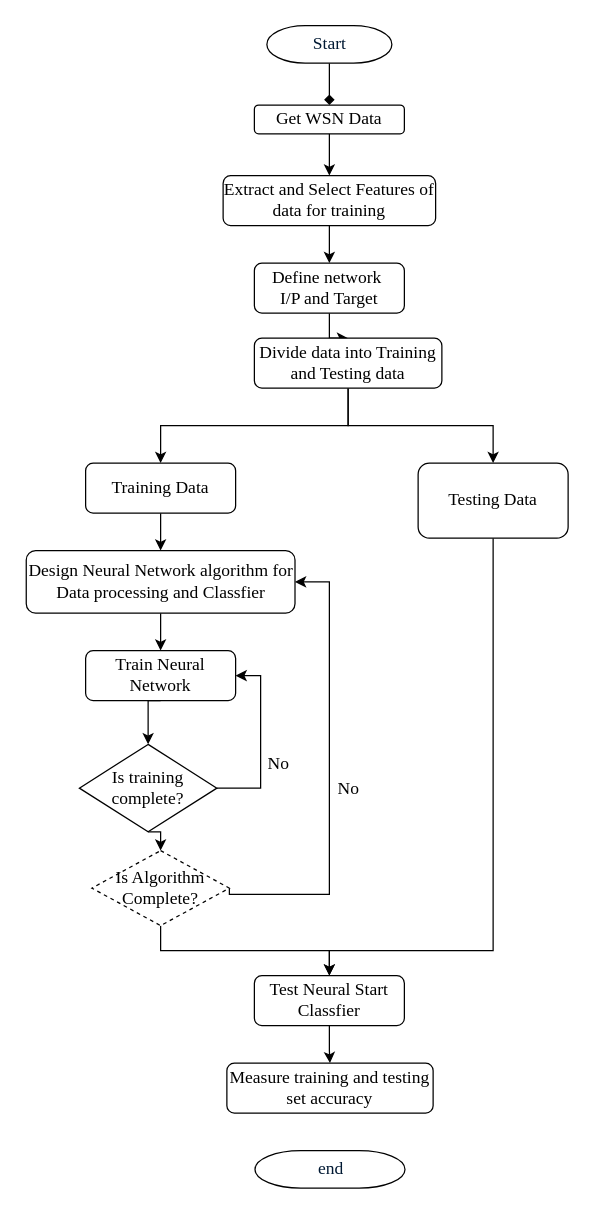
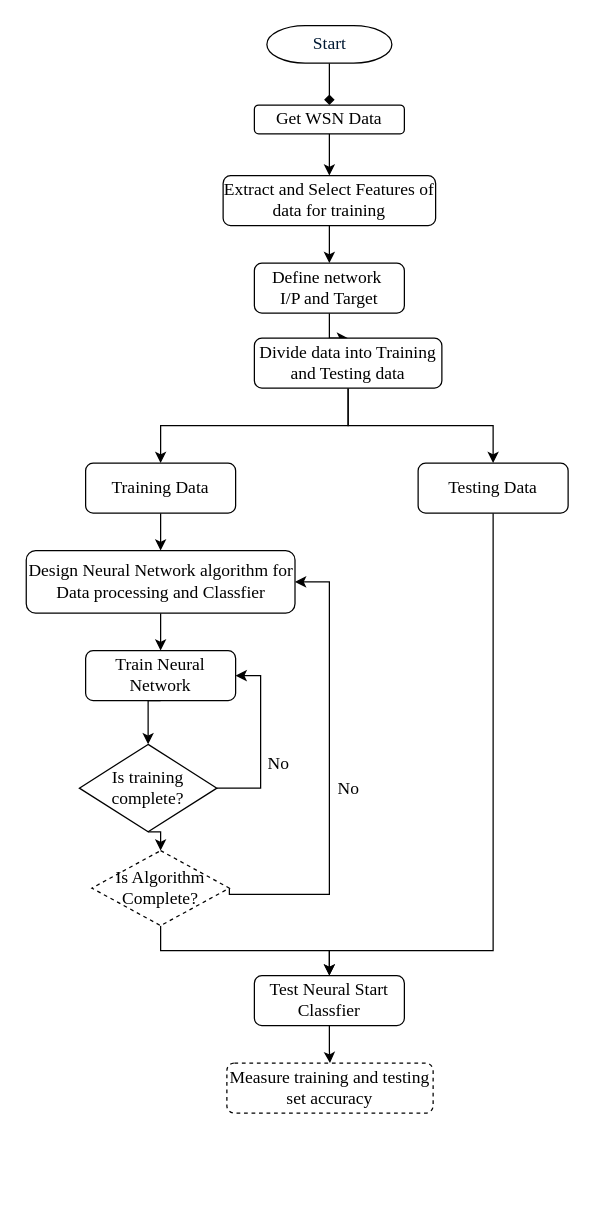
node "Testing Data": size 150x75 -> 150x50
node "Measure training and testing set accuracy": style solid -> dashed
node "end": removed
